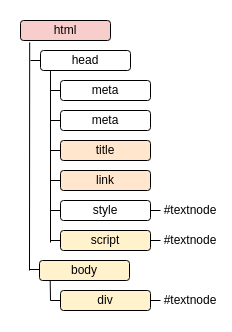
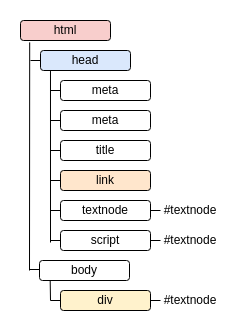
node "head": fillcolor #ffffff -> #dae8fc
node "title": fillcolor #ffe6cc -> #ffffff
node "style": label "style" -> "textnode"
node "script": fillcolor #fff2cc -> #ffffff
node "body": fillcolor #fff2cc -> #ffffff
